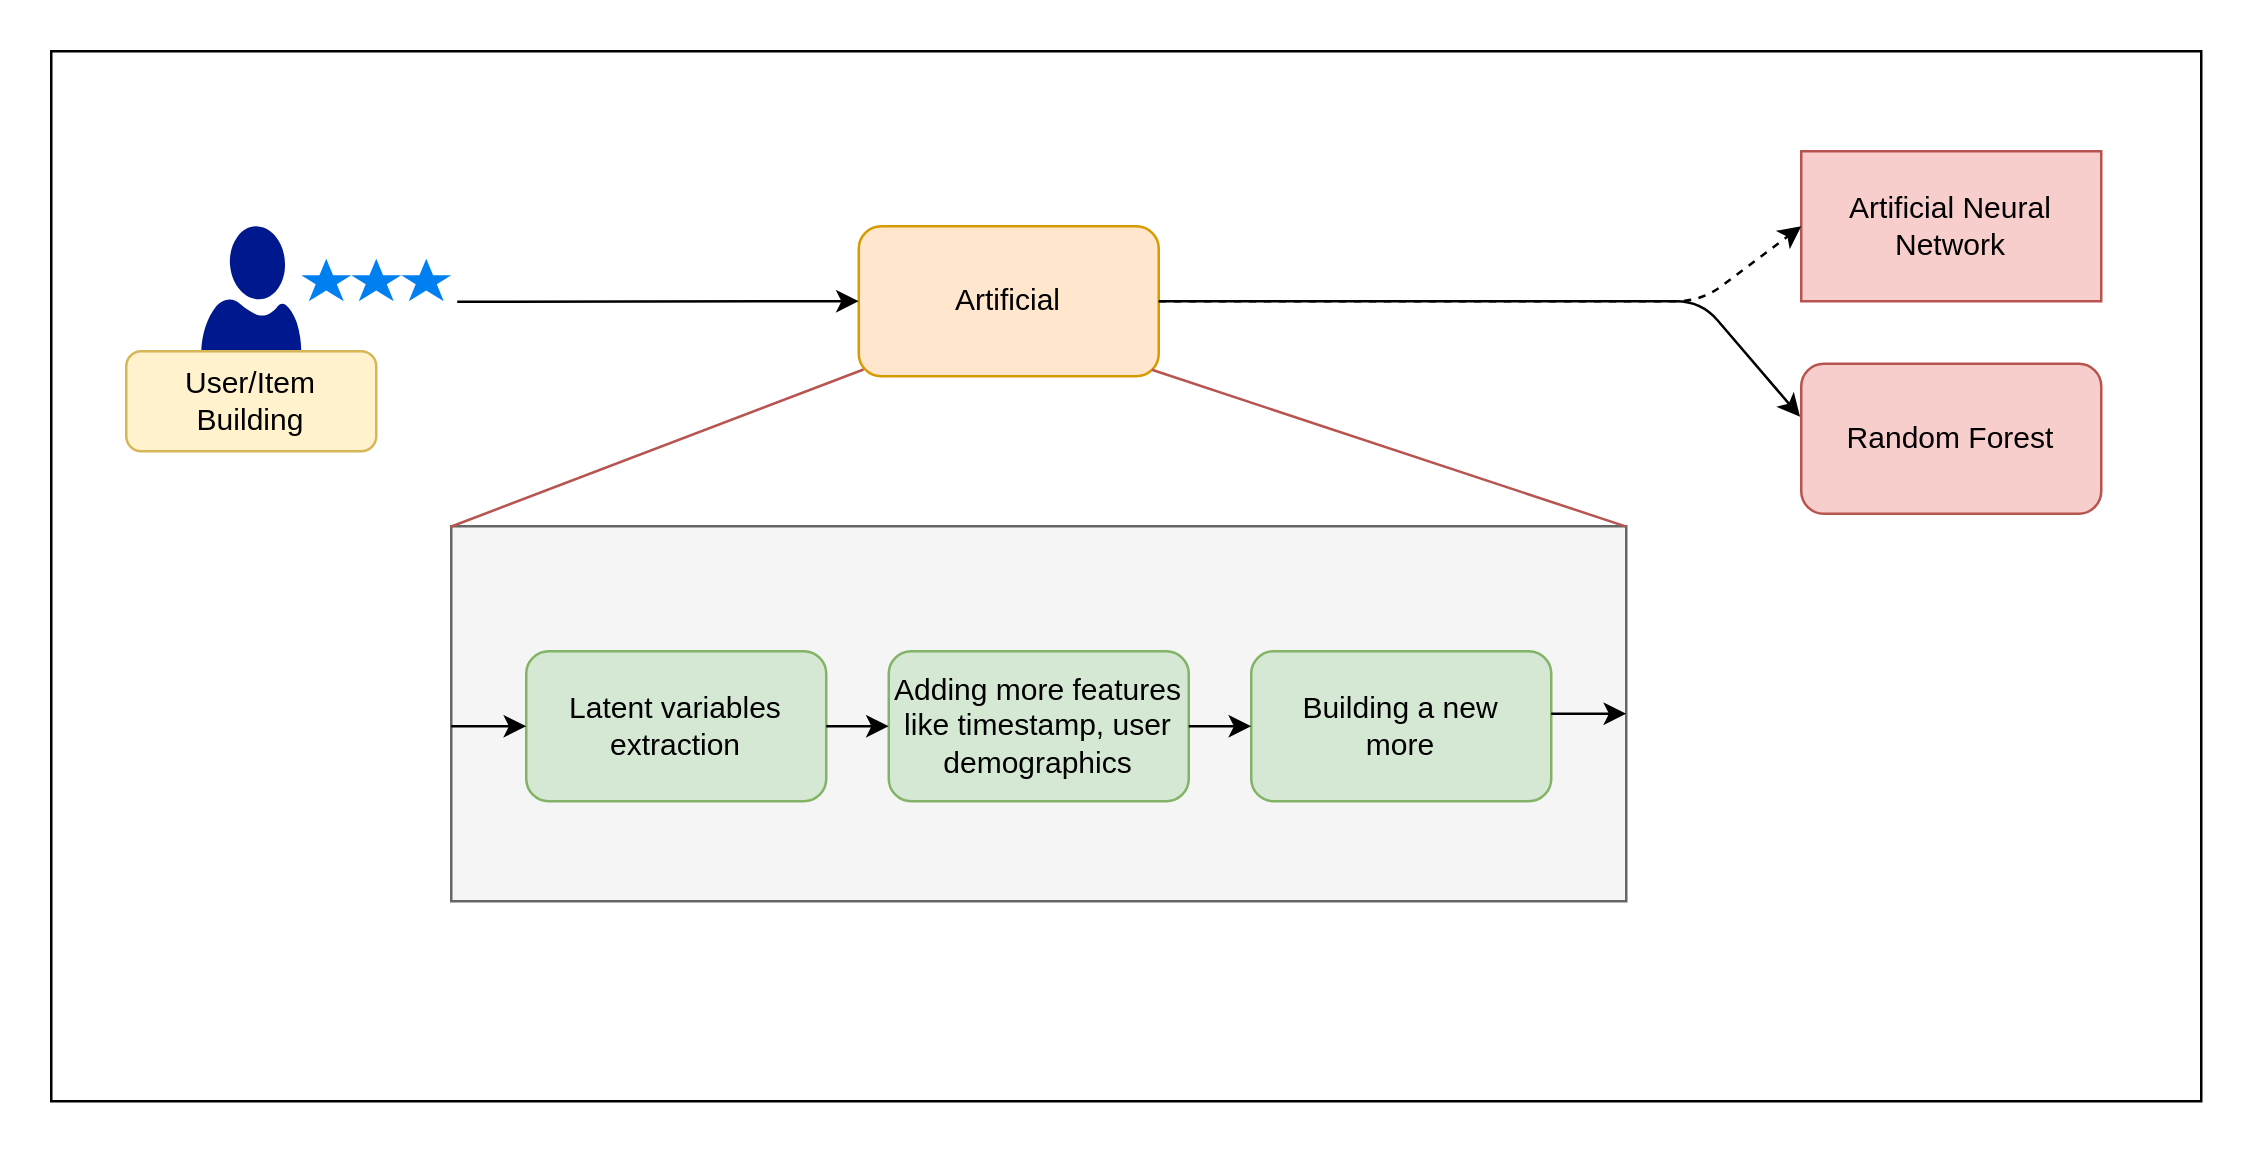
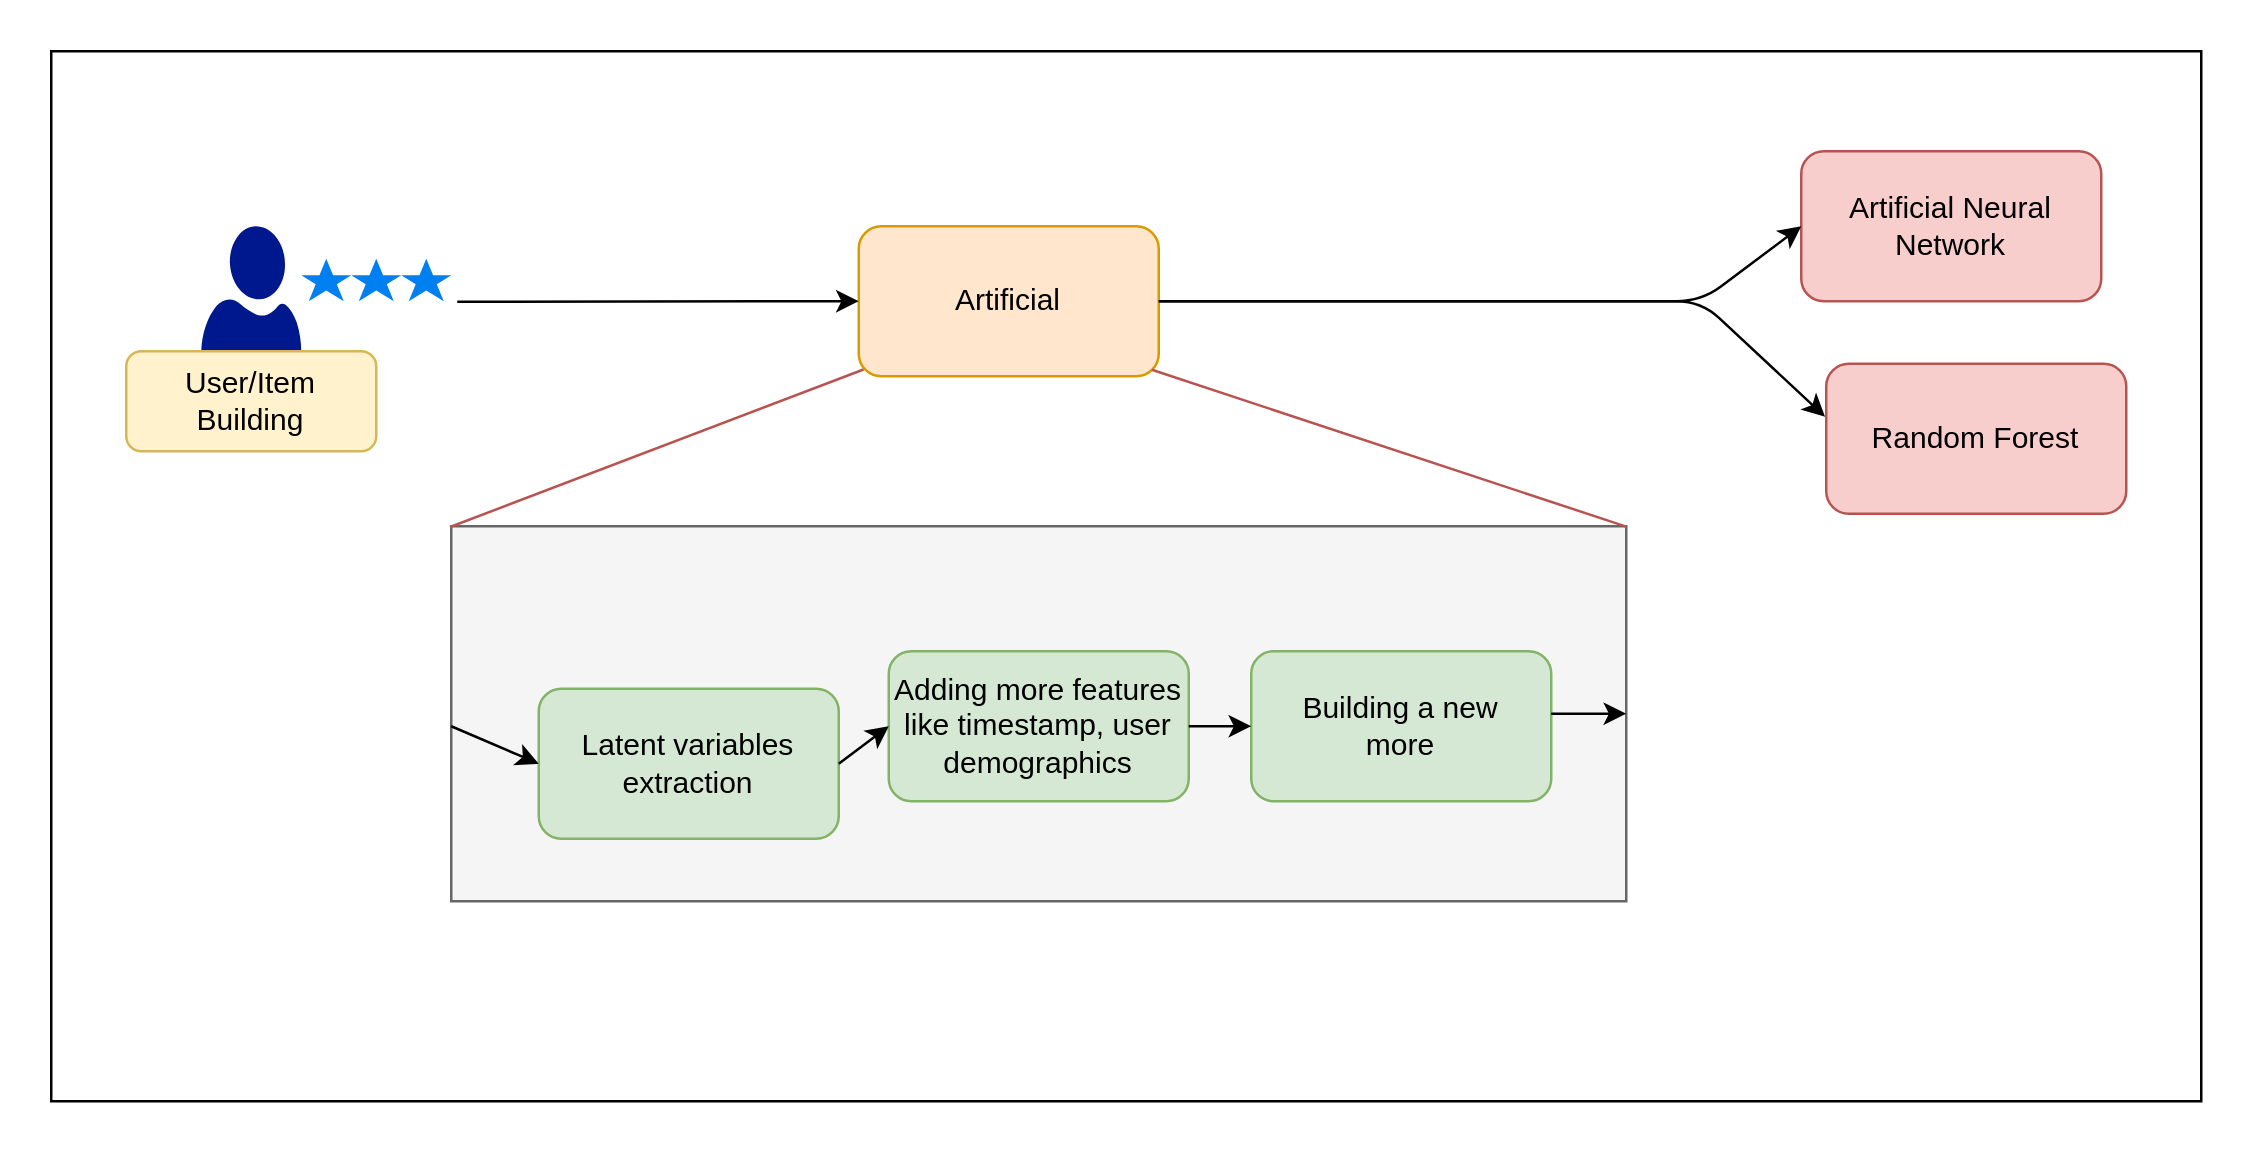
node "Artificial Neural Network": shape rectangle -> rounded rectangle
edge "Artificial" -> "Artificial Neural Network": style dashed -> solid
node "Random Forest": moved (1951, 439) -> (1976, 439)
node "Latent variables extraction": moved (676, 726) -> (689, 764)
